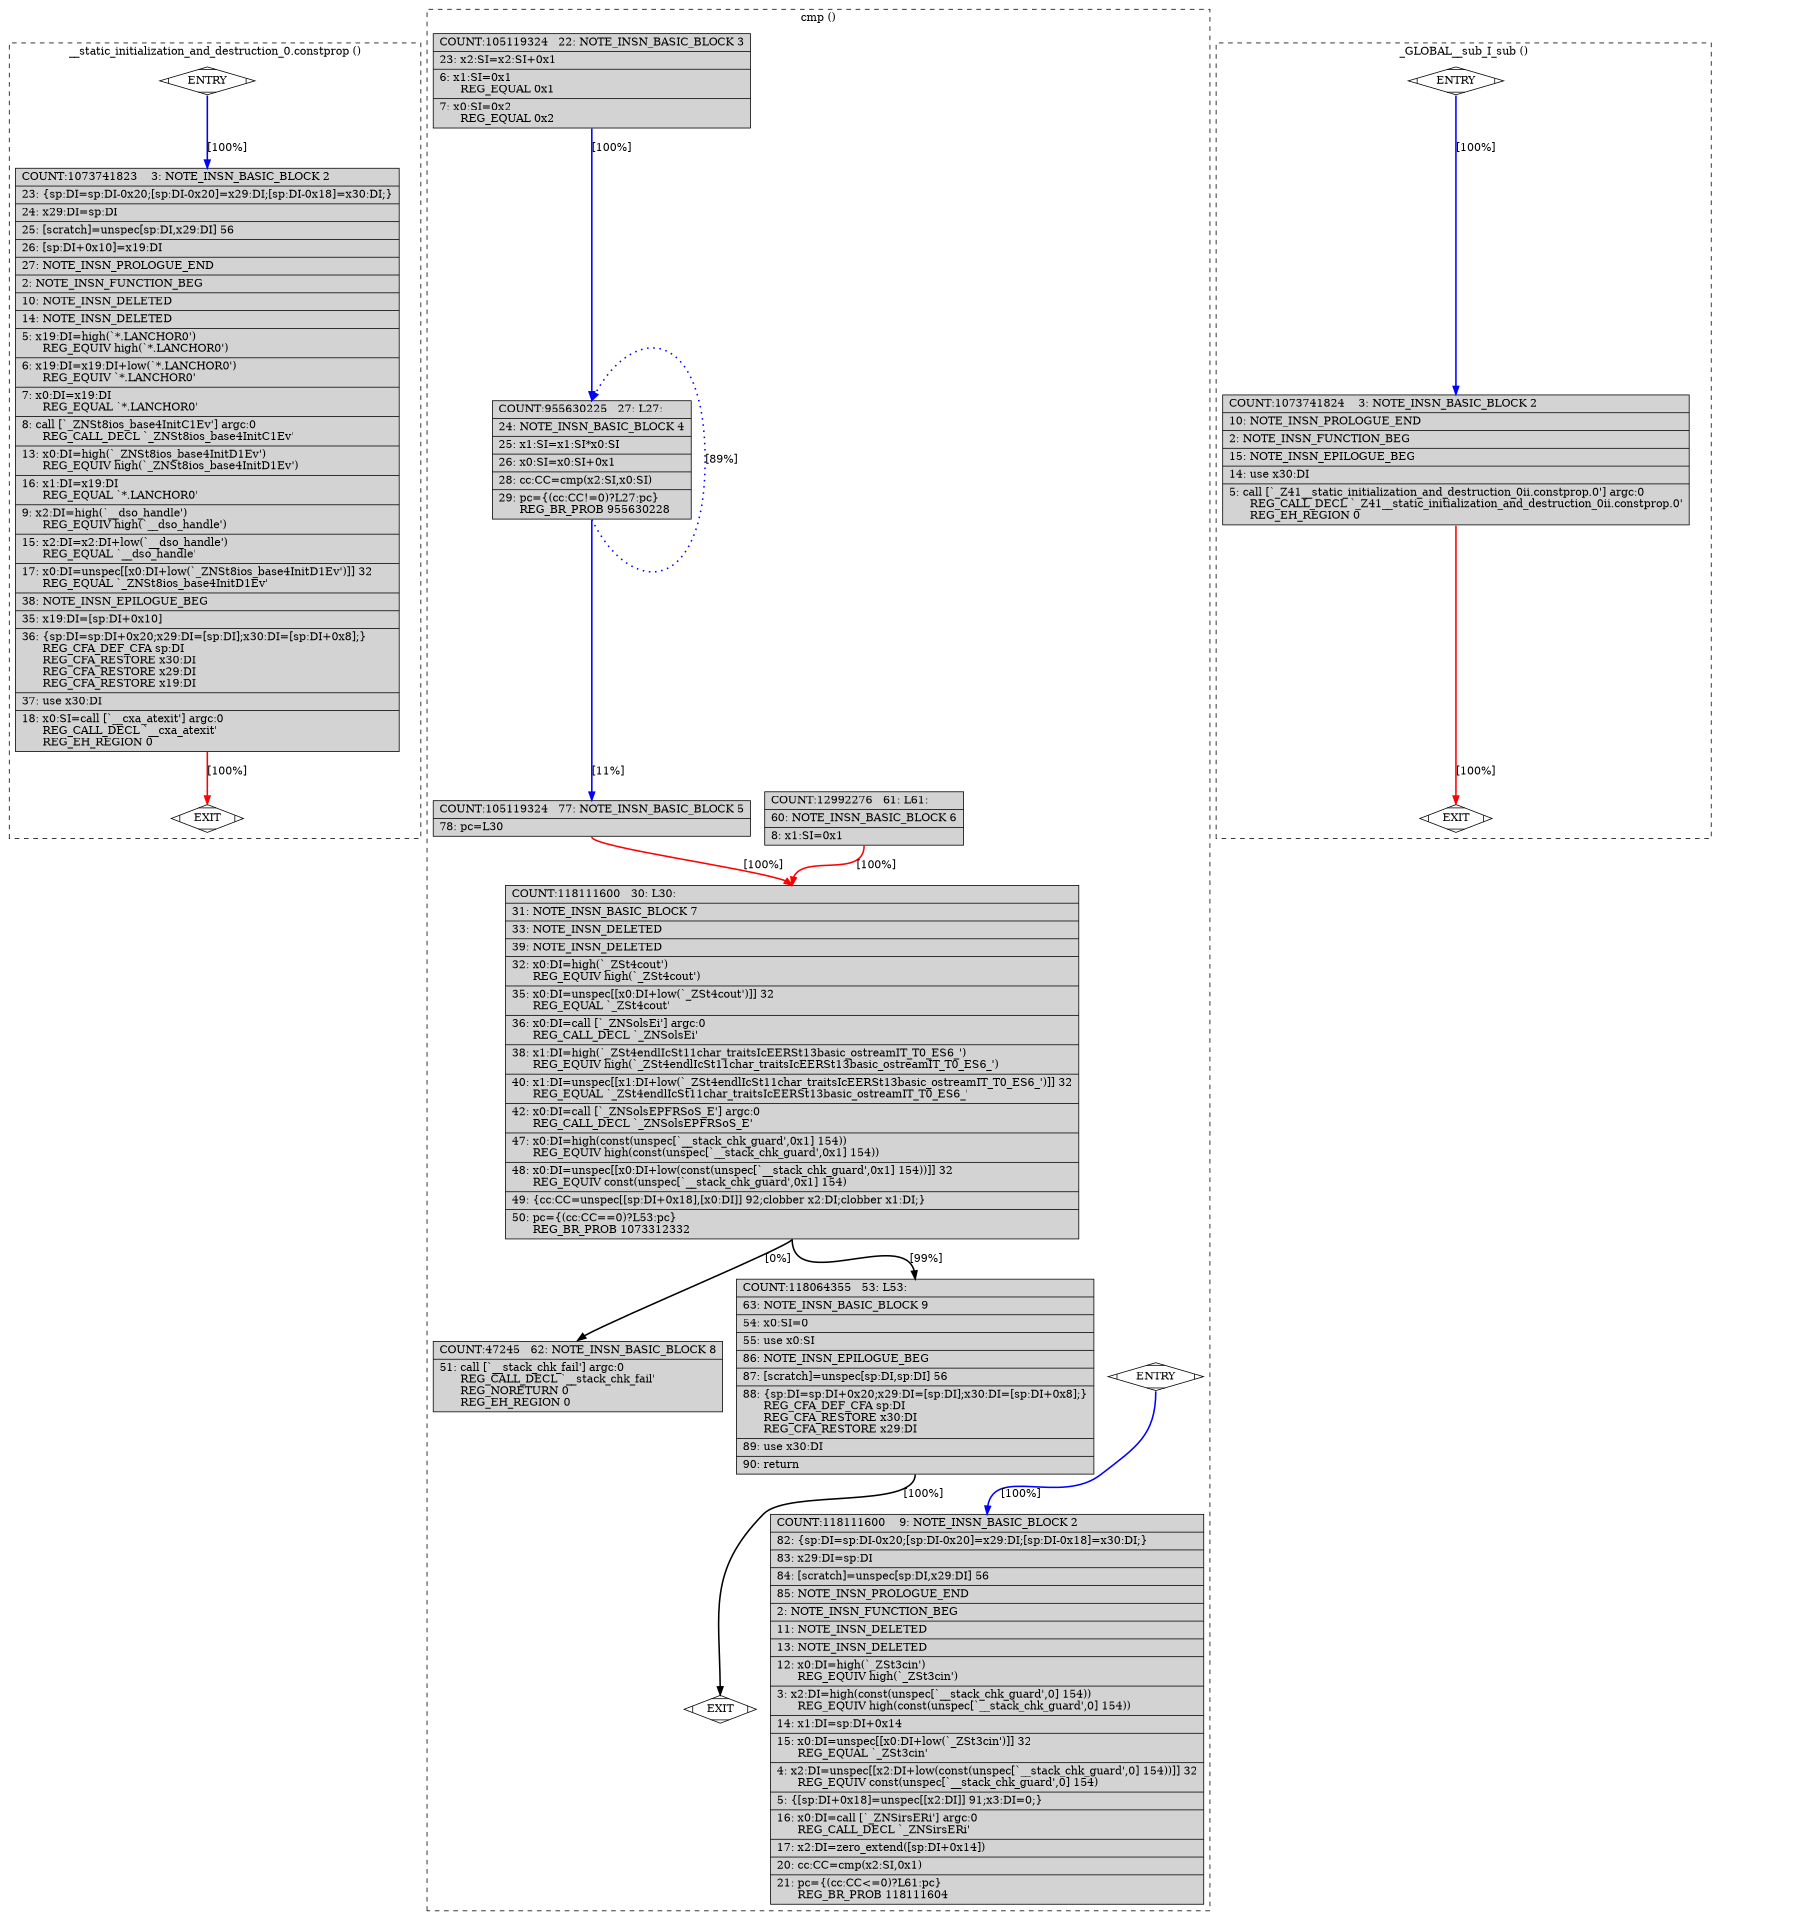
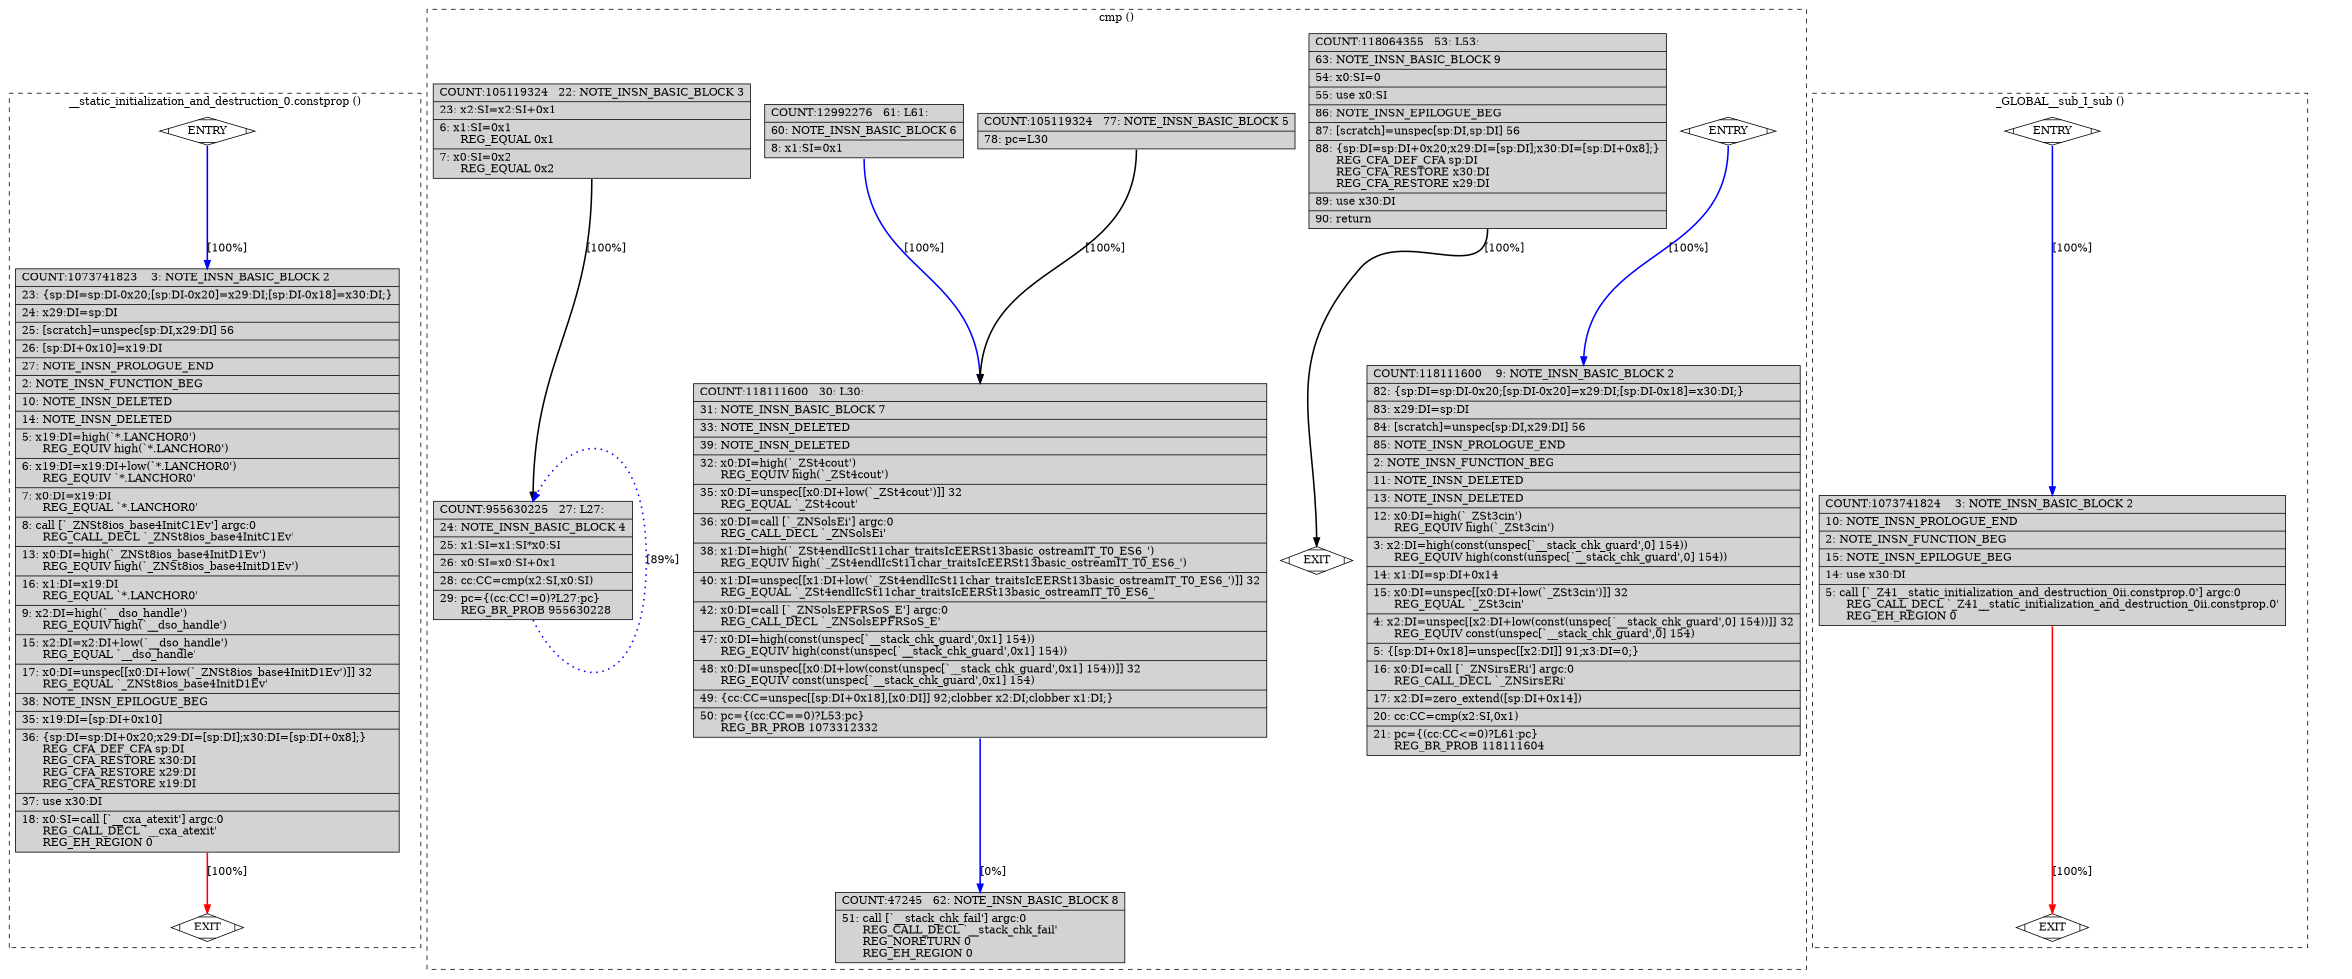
edge "COUNT:105119324   22: NOTE_INSN_BASIC_BLOCK 3" -> "COUNT:955630225   27: L27:": color blue -> black
edge "COUNT:955630225   27: L27:" -> "COUNT:105119324   77: NOTE_INSN_BASIC_BLOCK 5": removed, label "[11%]"
edge "COUNT:105119324   77: NOTE_INSN_BASIC_BLOCK 5" -> "COUNT:118111600   30: L30:": color red -> black
edge "COUNT:12992276   61: L61:" -> "COUNT:118111600   30: L30:": color red -> blue
edge "COUNT:118111600   30: L30:" -> "COUNT:118064355   53: L53:": removed, label "[99%]"
edge "COUNT:118111600   30: L30:" -> "COUNT:47245   62: NOTE_INSN_BASIC_BLOCK 8": color black -> blue
